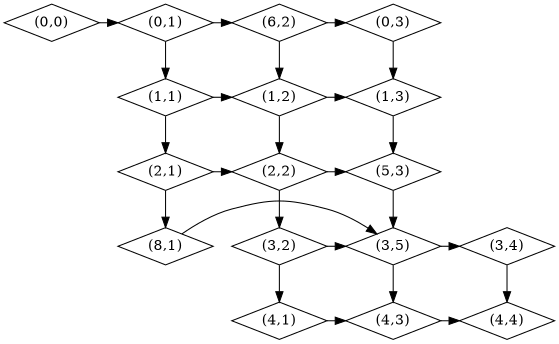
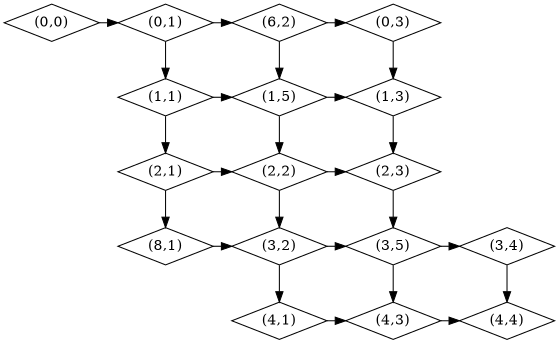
node "(1,2)": label "(1,2)" -> "(1,5)"
node "(5,3)": label "(5,3)" -> "(2,3)"
edge "(8,1)" -> "(3,5)": now "(8,1)" -> "(3,2)"
